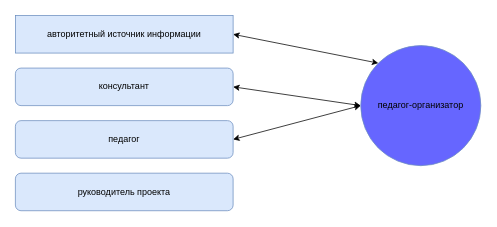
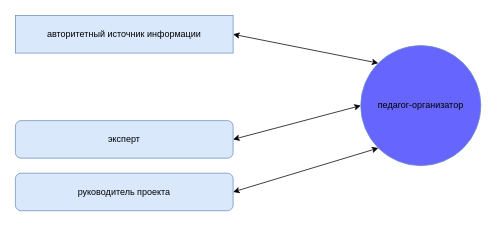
node "консультант": removed
edge "консультант" -- "педагог-организатор": removed
node "педагог": label "педагог" -> "эксперт"
edge "педагог-организатор" -- "руководитель проекта": added
